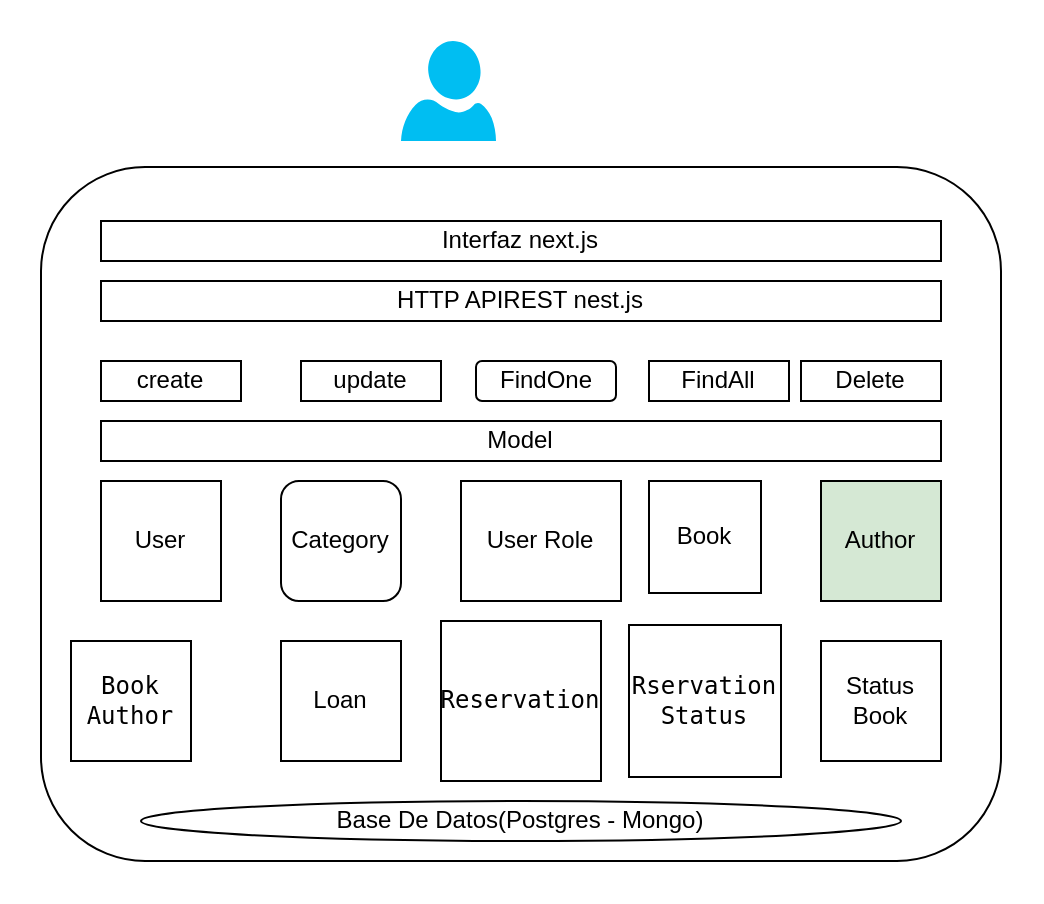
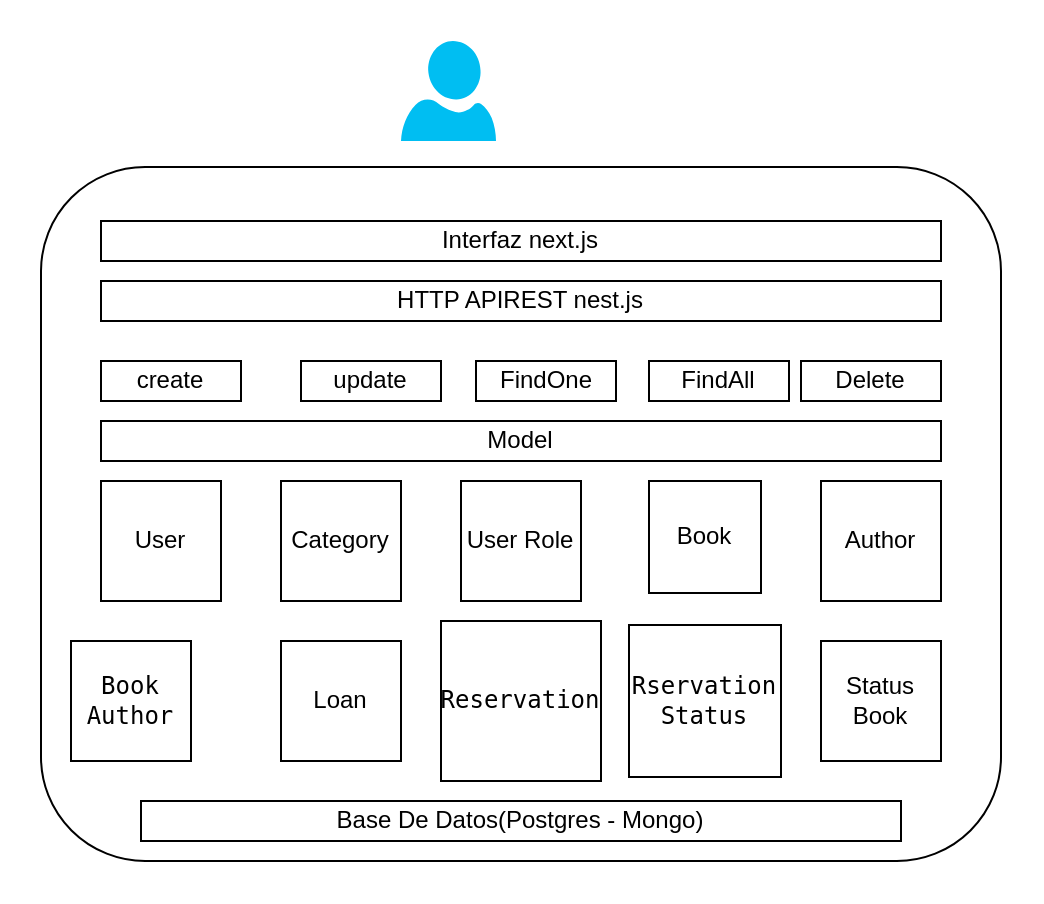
node "FindOne": shape rounded rectangle -> rectangle
node "Category": shape rounded rectangle -> rectangle
node "User Role": size 160x120 -> 120x120
node "Author": fillcolor #d5e8d4 -> #ffffff
node "Base De Datos(Postgres - Mongo)": shape ellipse -> rectangle
